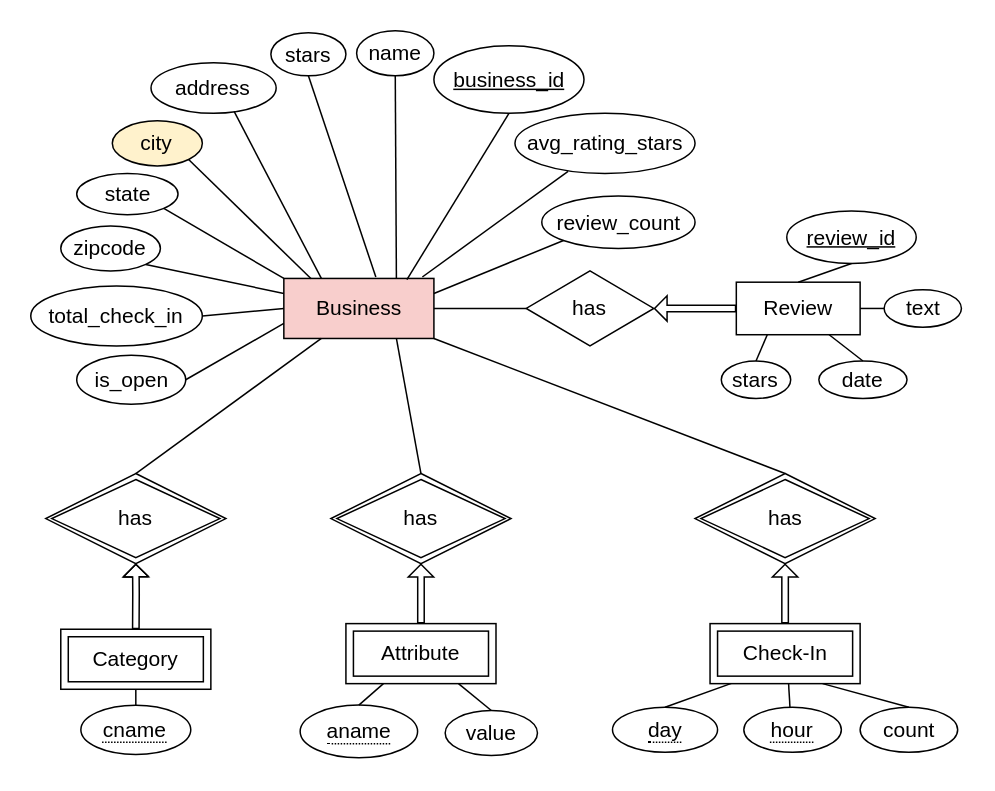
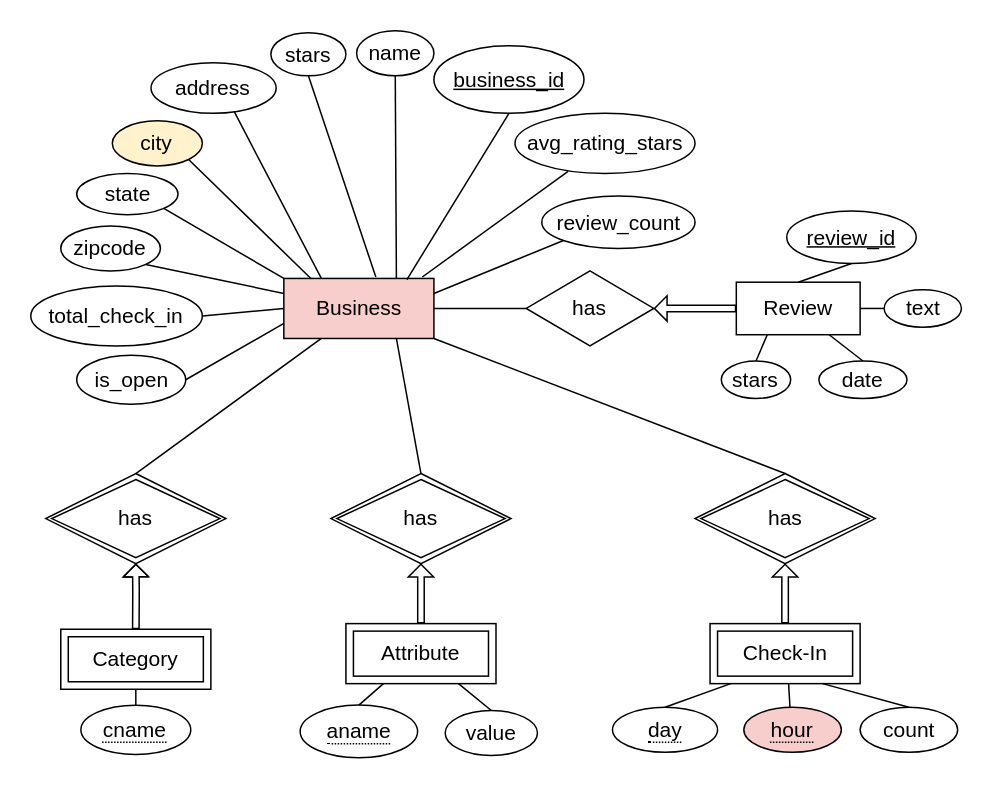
node "hour": fillcolor #ffffff -> #f8cecc
